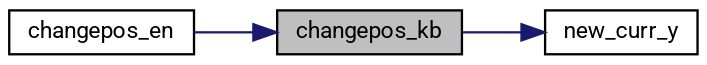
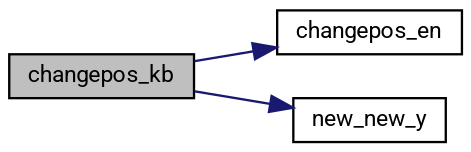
edge "changepos_en" -> "changepos_kb": reversed
node "new_curr_y": label "new_curr_y" -> "new_new_y"
